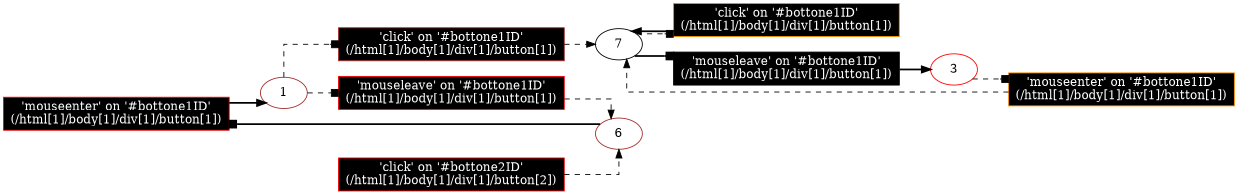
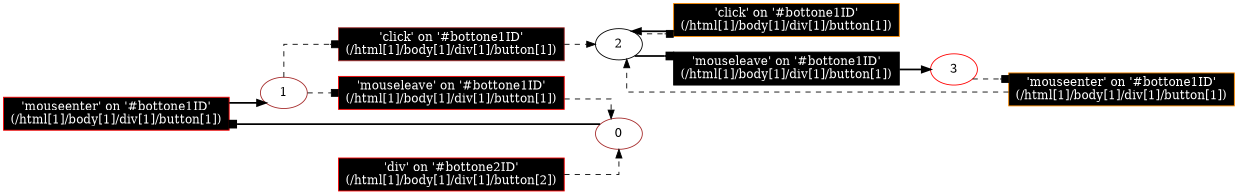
node "7": label "7" -> "2"
node "6": label "6" -> "0"
node "'click' on '#bottone2ID' (/html[1]/body[1]/div[1]/button[2])": label "'click' on '#bottone2ID' (/html[1]/body[1]/div[1]/button[2])" -> "'div' on '#bottone2ID' (/html[1]/body[1]/div[1]/button[2])"
